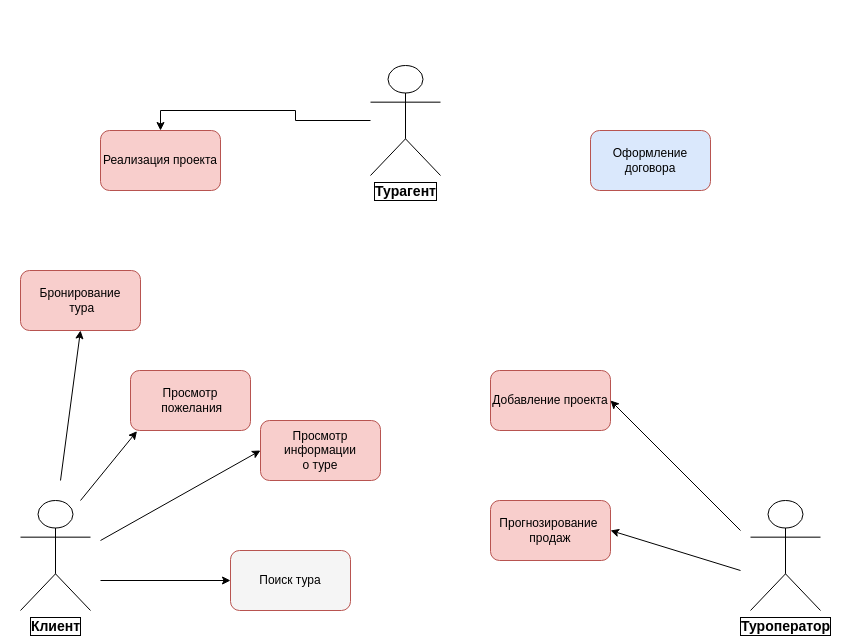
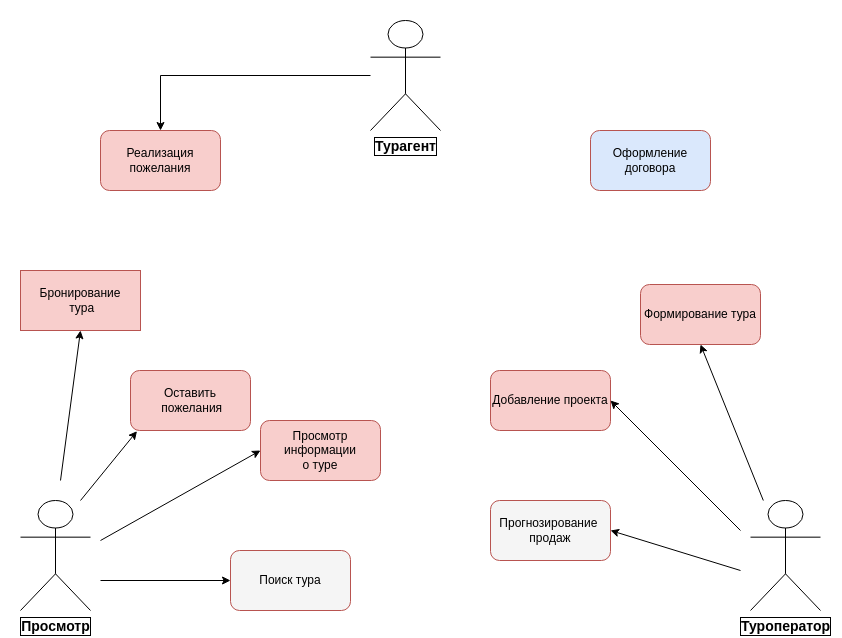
node "Турагент": moved (406, 121) -> (406, 76)
node "Реализация проекта": label "Реализация проекта" -> "Реализация пожелания"
node "Бронирование тура": shape rounded rectangle -> rectangle
node "Формирование тура": added
node "Просмотр пожелания": label "Просмотр пожелания" -> "Оставить пожелания"
edge "Туроператор" -> "Формирование тура": added
node "Прогнозирование продаж": fillcolor #f8cecc -> #f5f5f5
node "Клиент": label "Клиент" -> "Просмотр"
